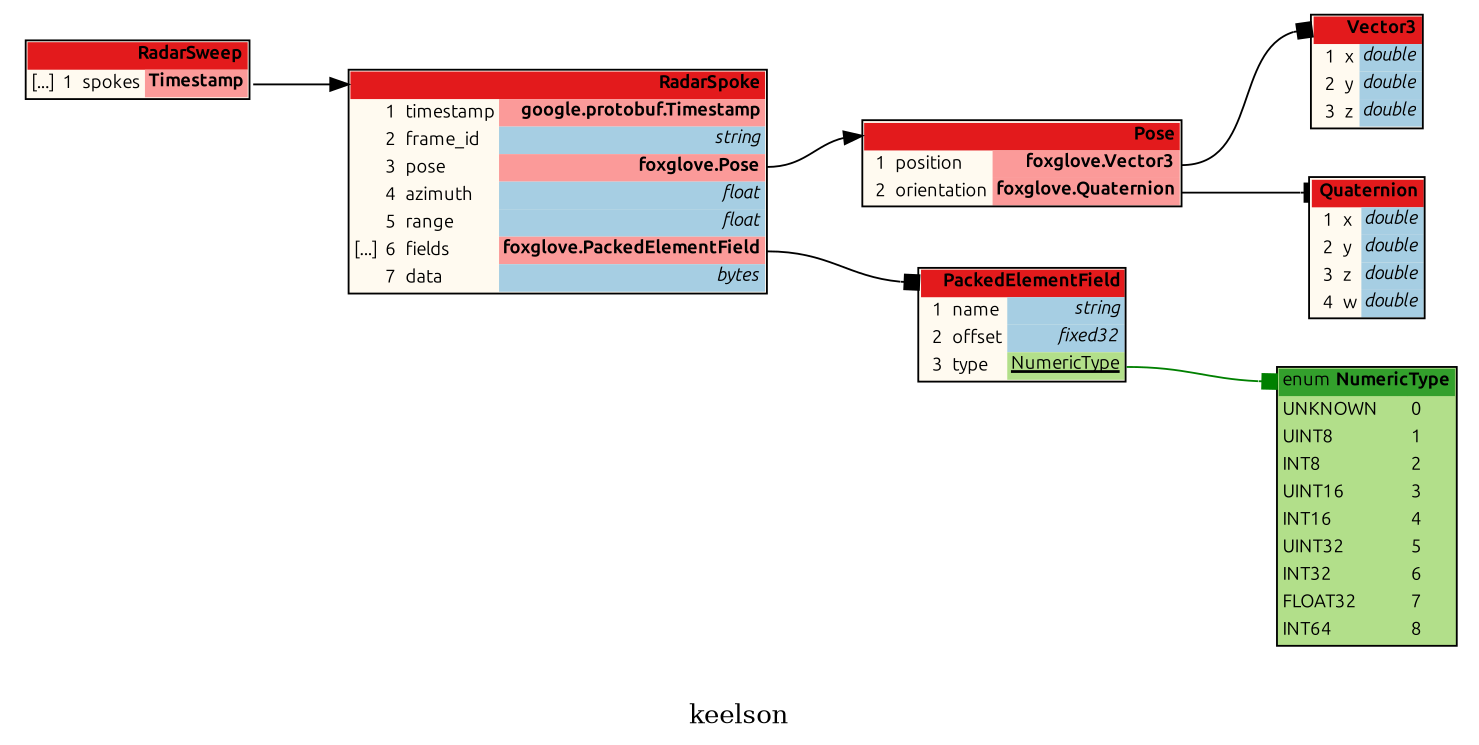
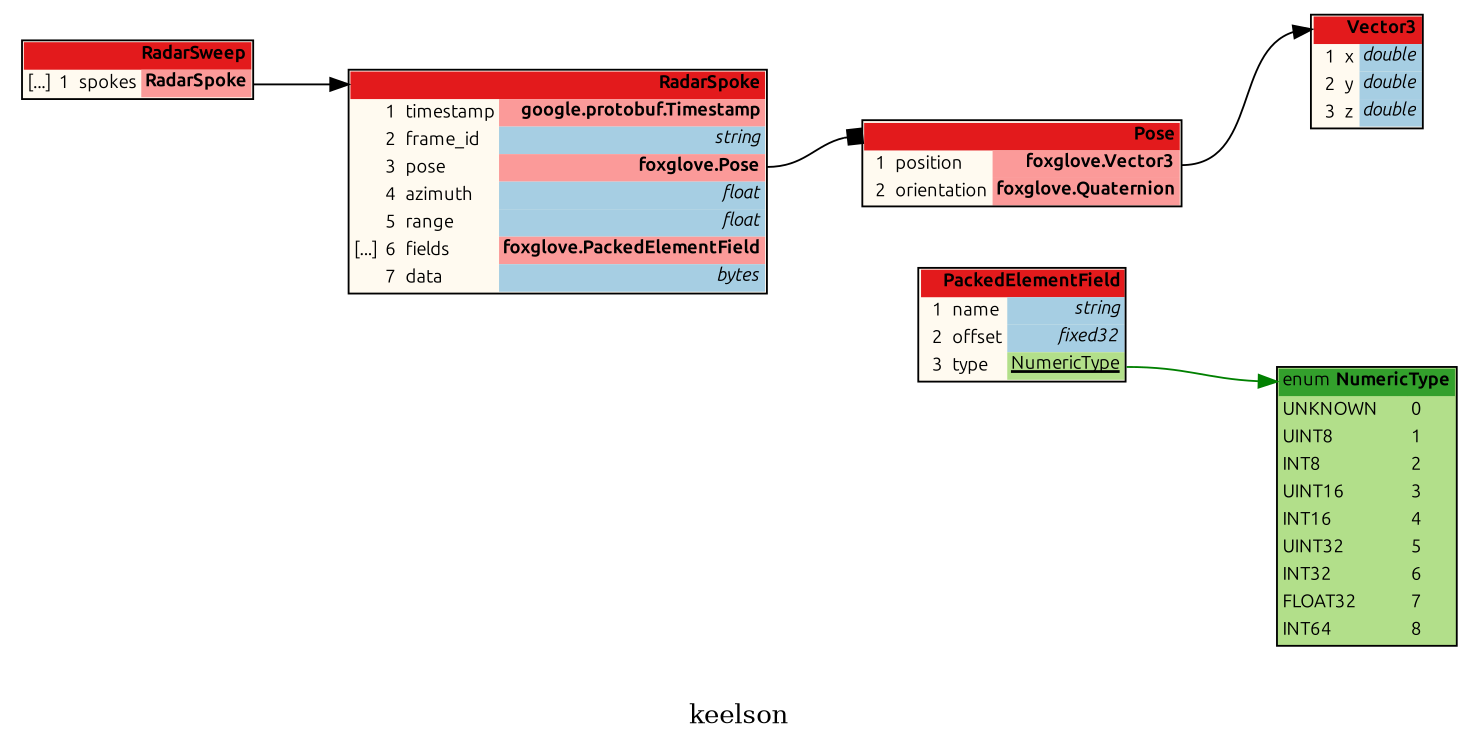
node "RadarSweep": text "Timestamp" -> "RadarSpoke"
edge "Pose" -> "Vector3": arrowhead box -> normal
edge "RadarSpoke" -> "Pose": arrowhead normal -> box
node "Quaternion": removed
edge "RadarSpoke" -> "PackedElementField": removed
edge "PackedElementField" -> "enum": arrowhead box -> normal
